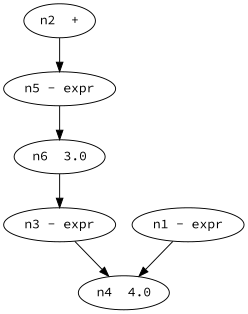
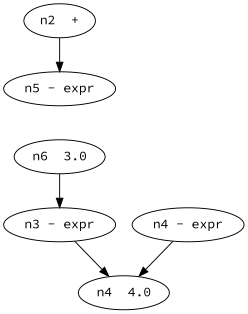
edge "n5 - expr" -> "n6  3.0": removed
node "n1 - expr": label "n1 - expr" -> "n4 - expr"
